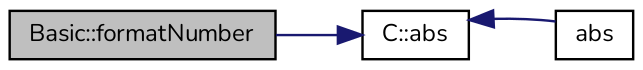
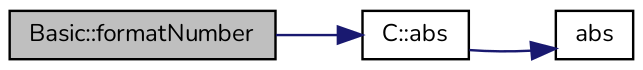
edge "abs" -> "C::abs": reversed
